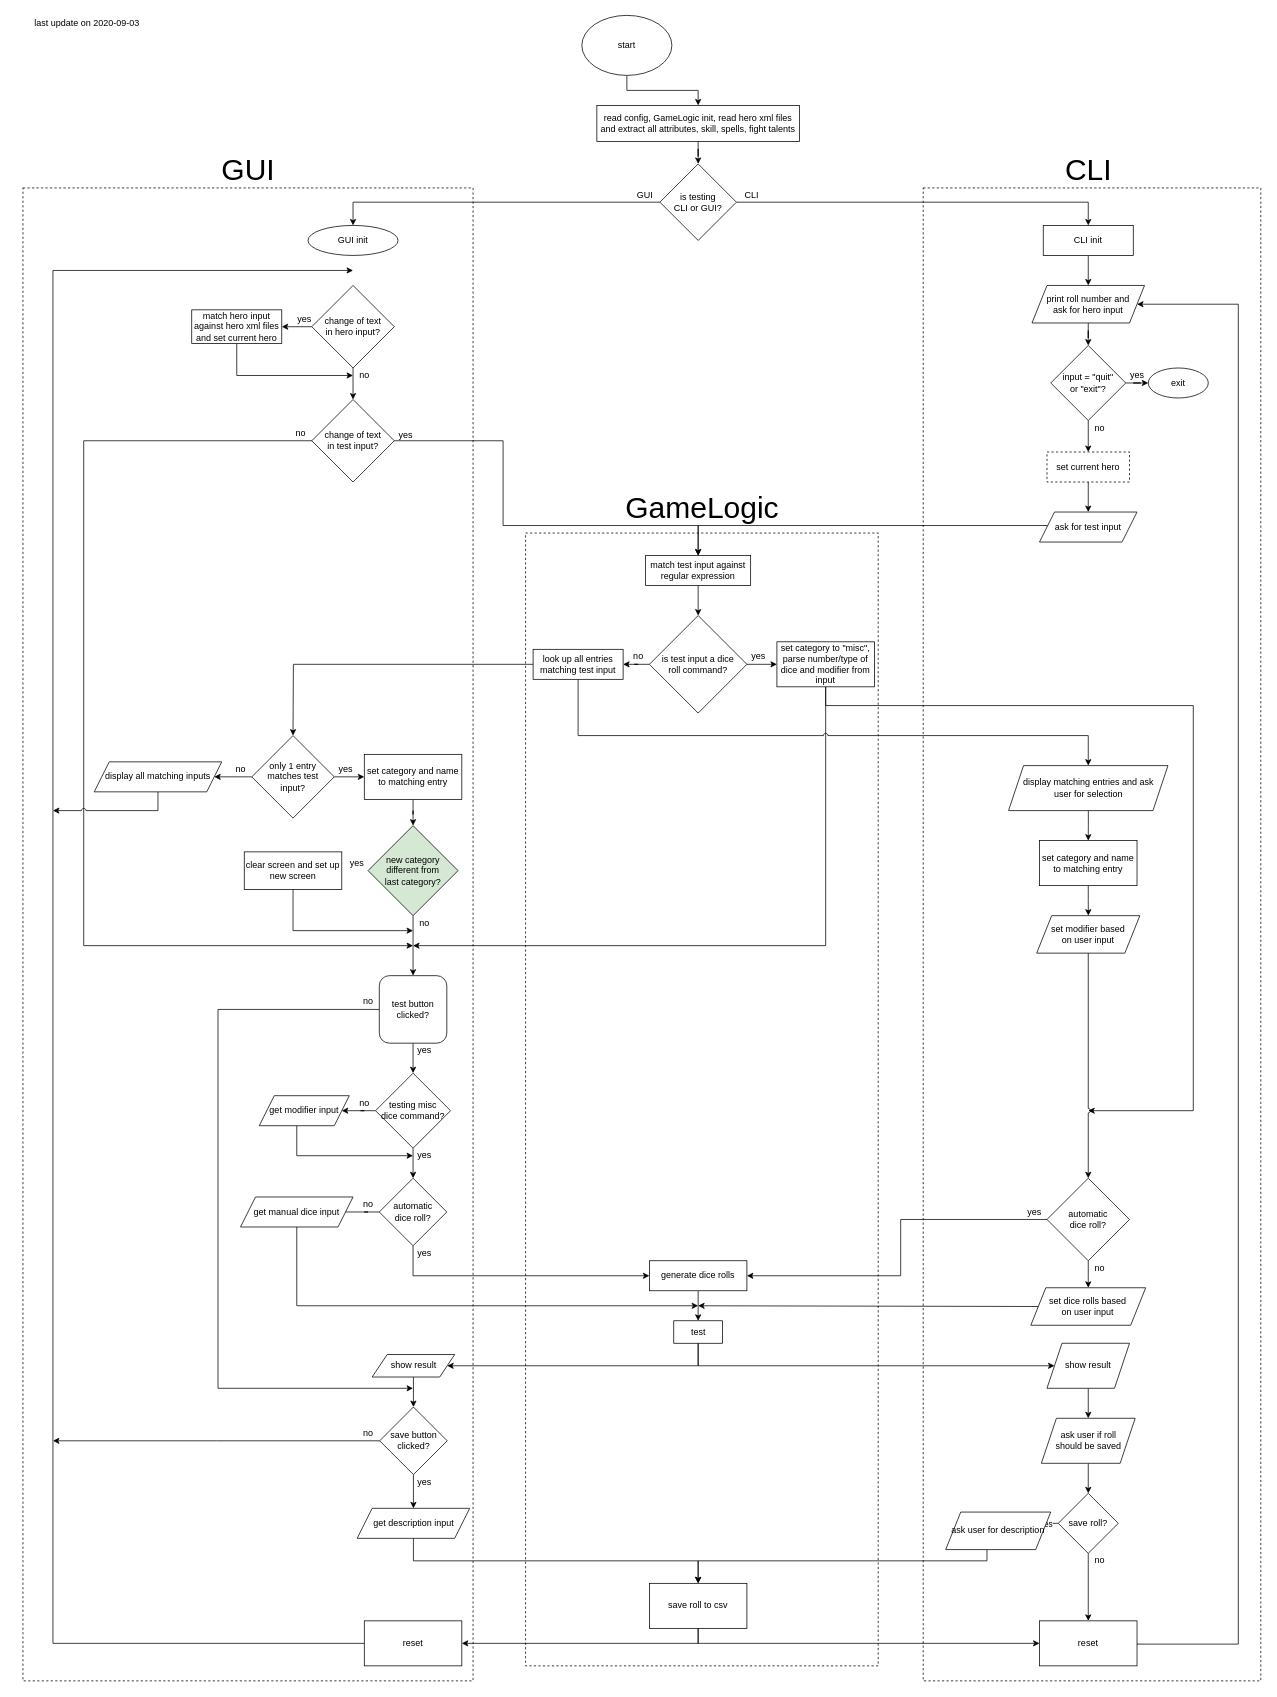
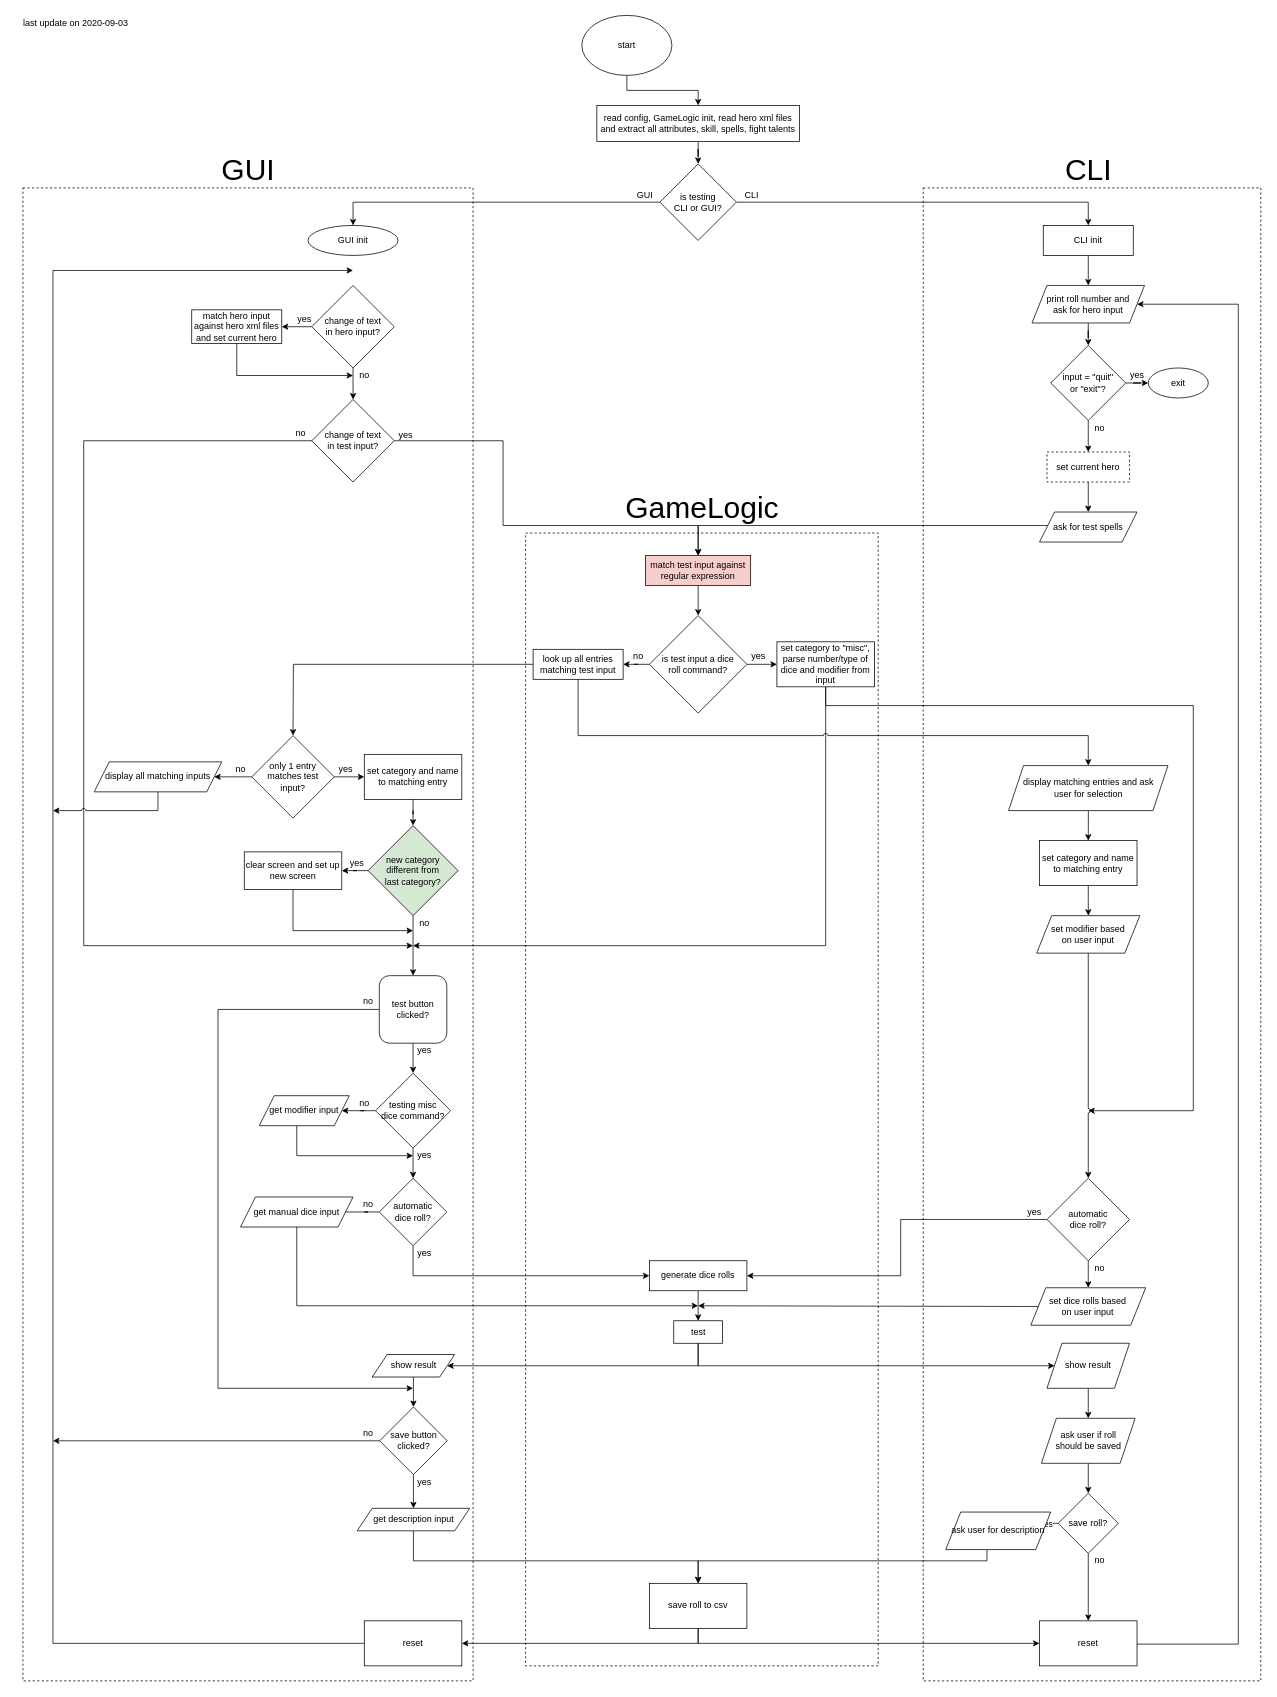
node "last update on 2020-09-03": moved (87, 23) -> (75, 23)
node "ask for test input": label "ask for test input" -> "ask for test spells"
node "match test input against regular expression": fillcolor #ffffff -> #f8cecc
edge "new category different from last category?" -> "clear screen and set up new screen": added
node "get description input": size 113x30 -> 113x23
